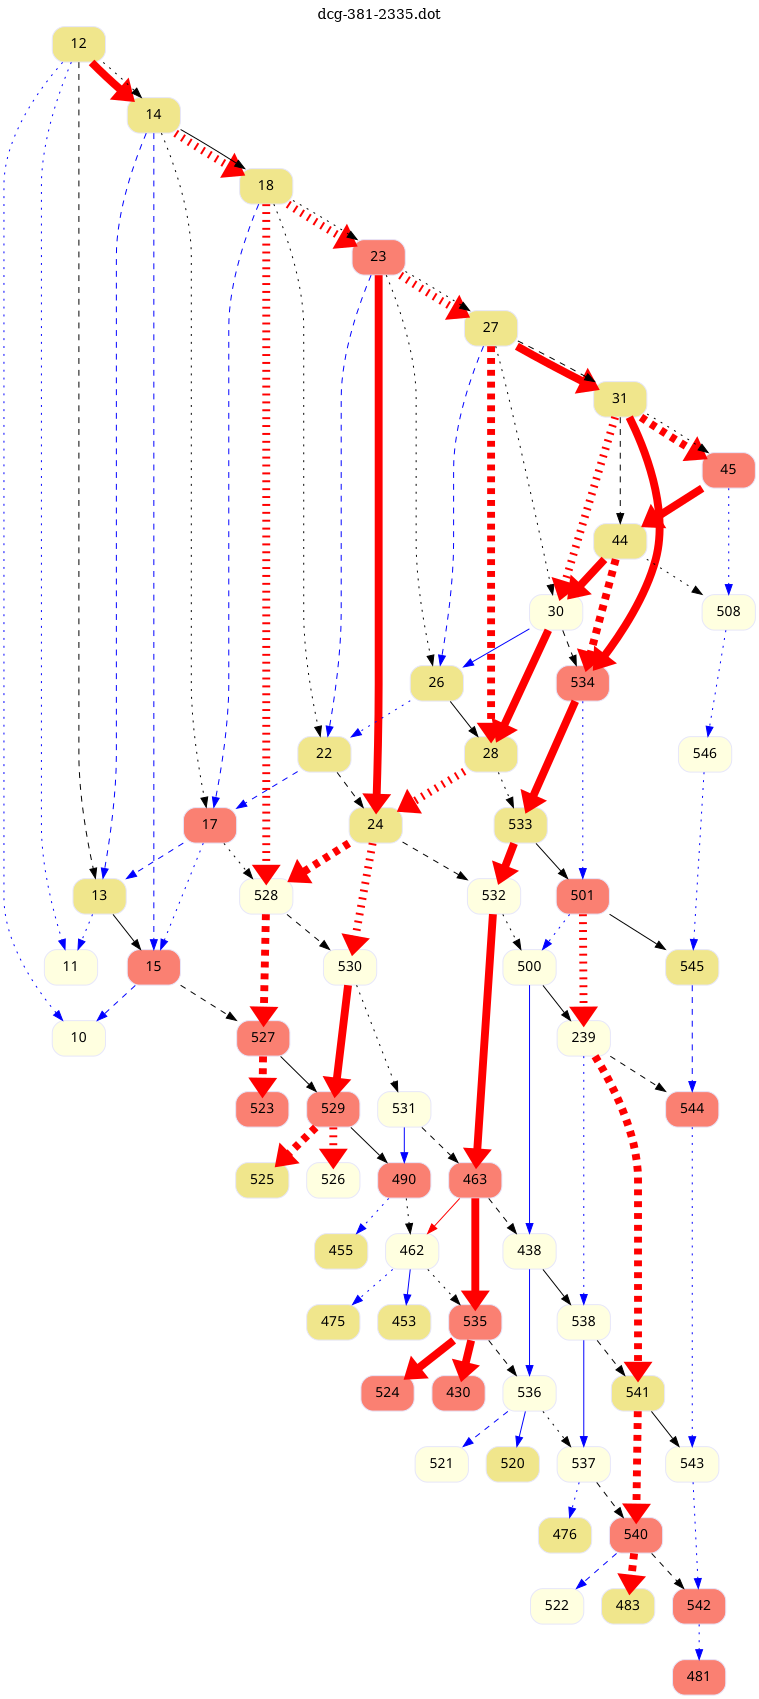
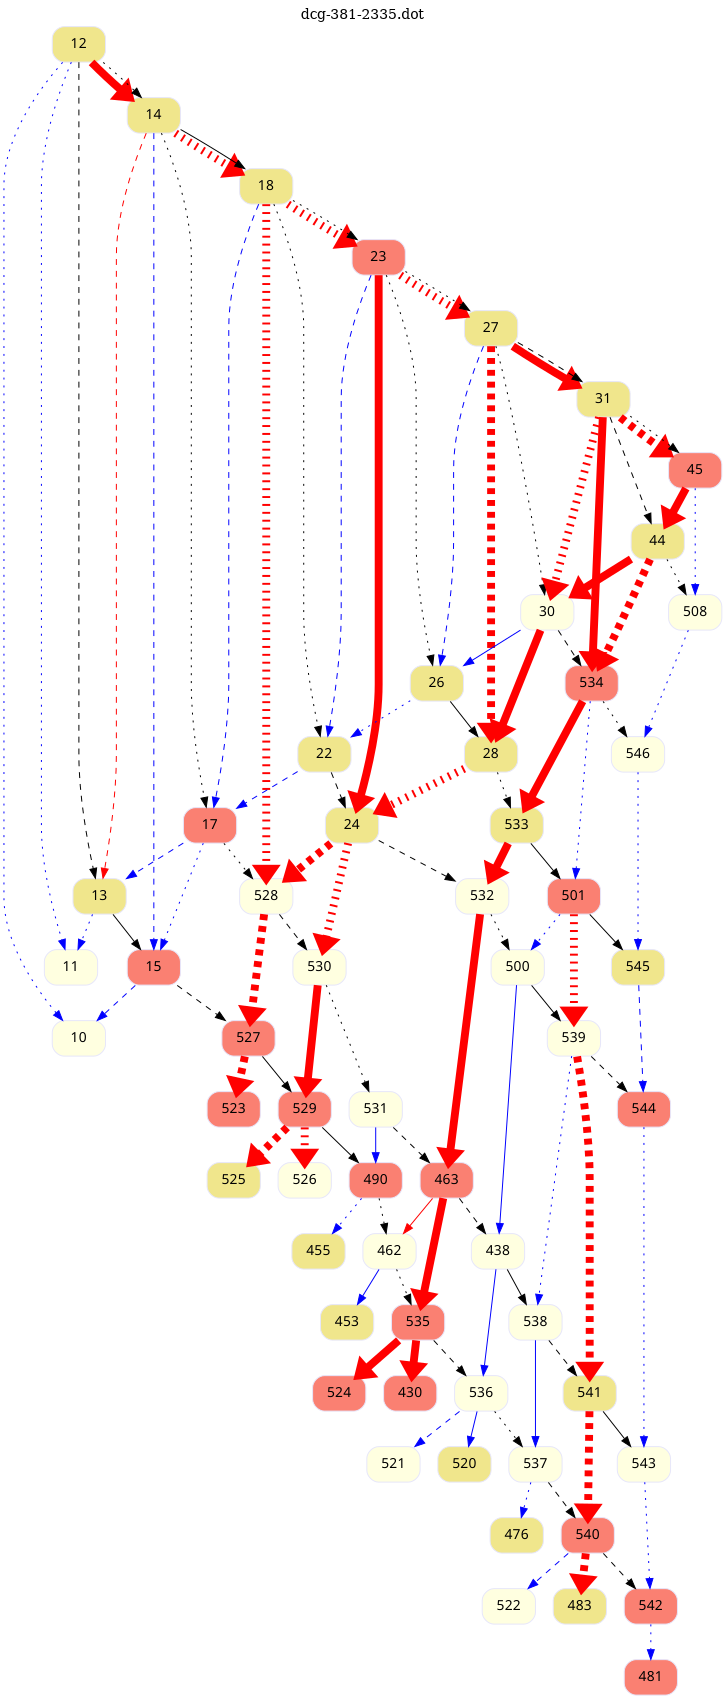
edge "14" -> "13": color blue -> red
edge "534" -> "546": added
node "239": label "239" -> "539"
node "475": removed
